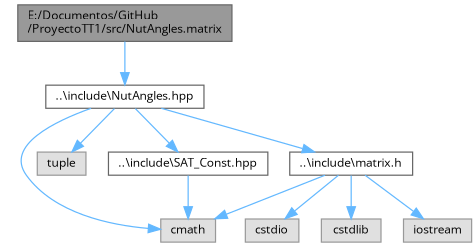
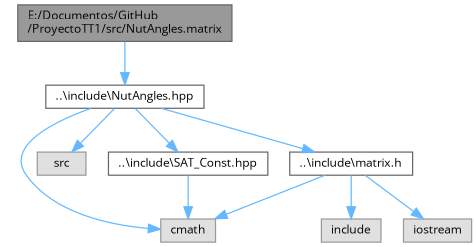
node "tuple": label "tuple" -> "src"
node "cstdio": removed
node "cstdlib": label "cstdlib" -> "include"
